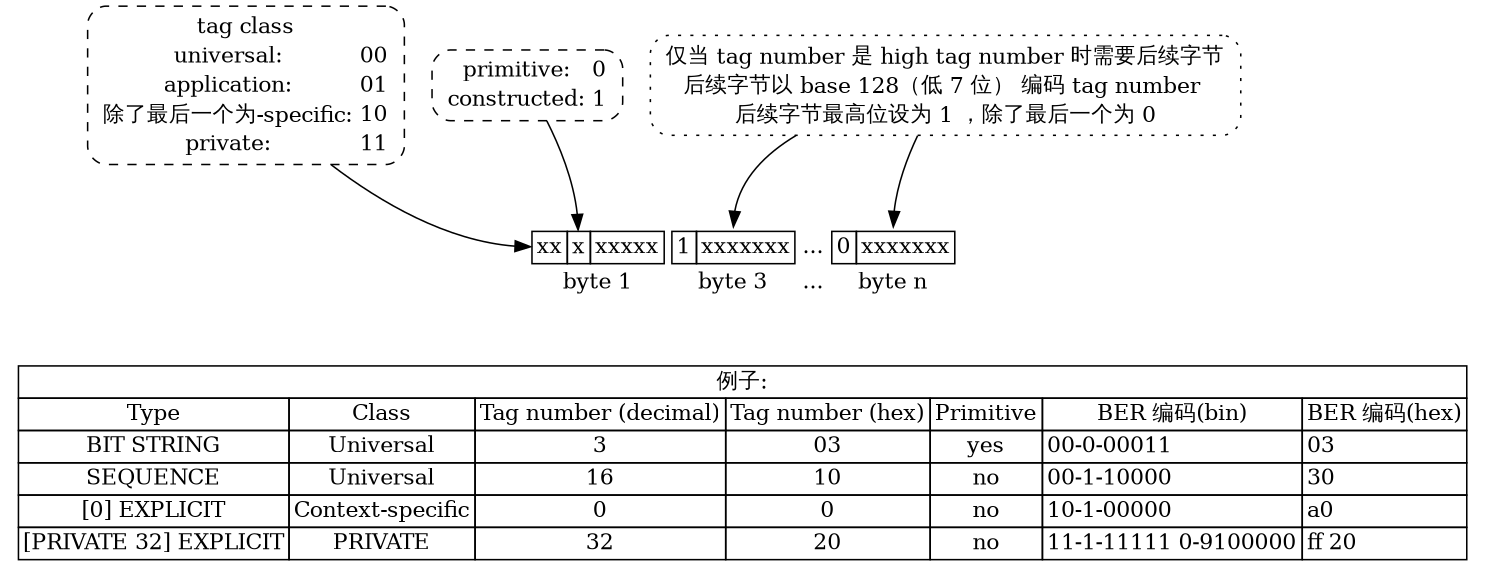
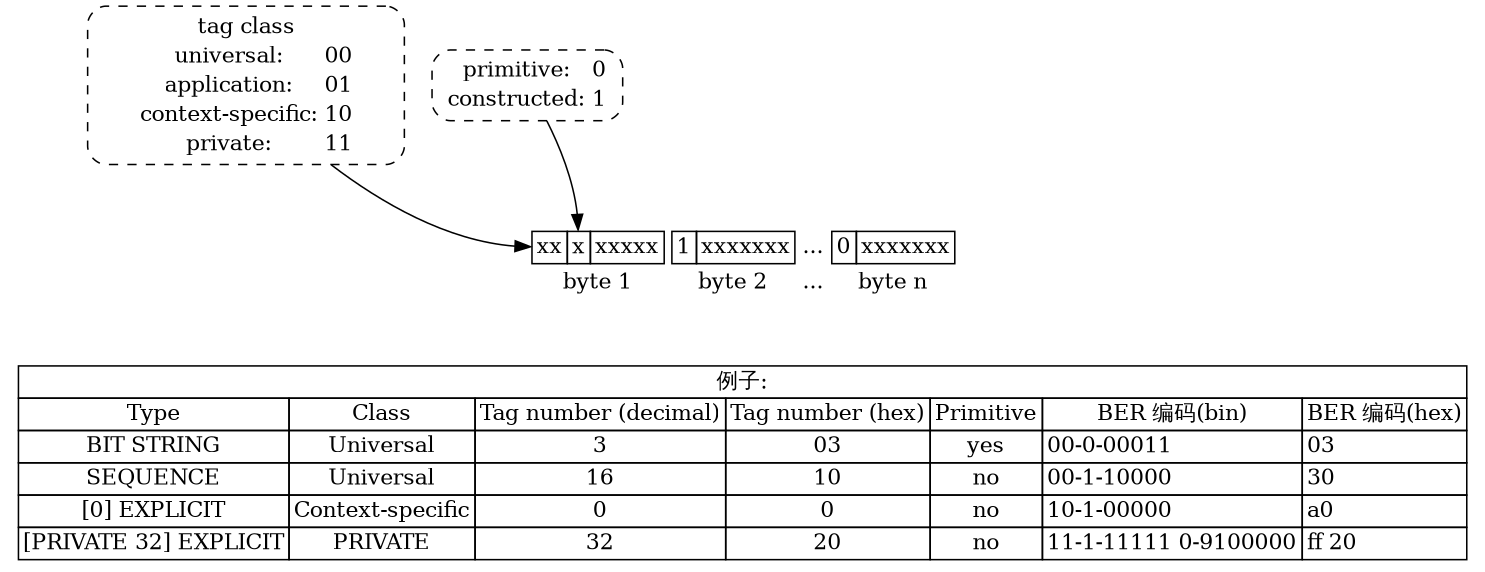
node "仅当 tag number 是 high tag number 时需要后续字节": removed
node "tag class": text "除了最后一个为-specific:" -> "context-specific:"
node "xx": text "byte 3" -> "byte 2"
